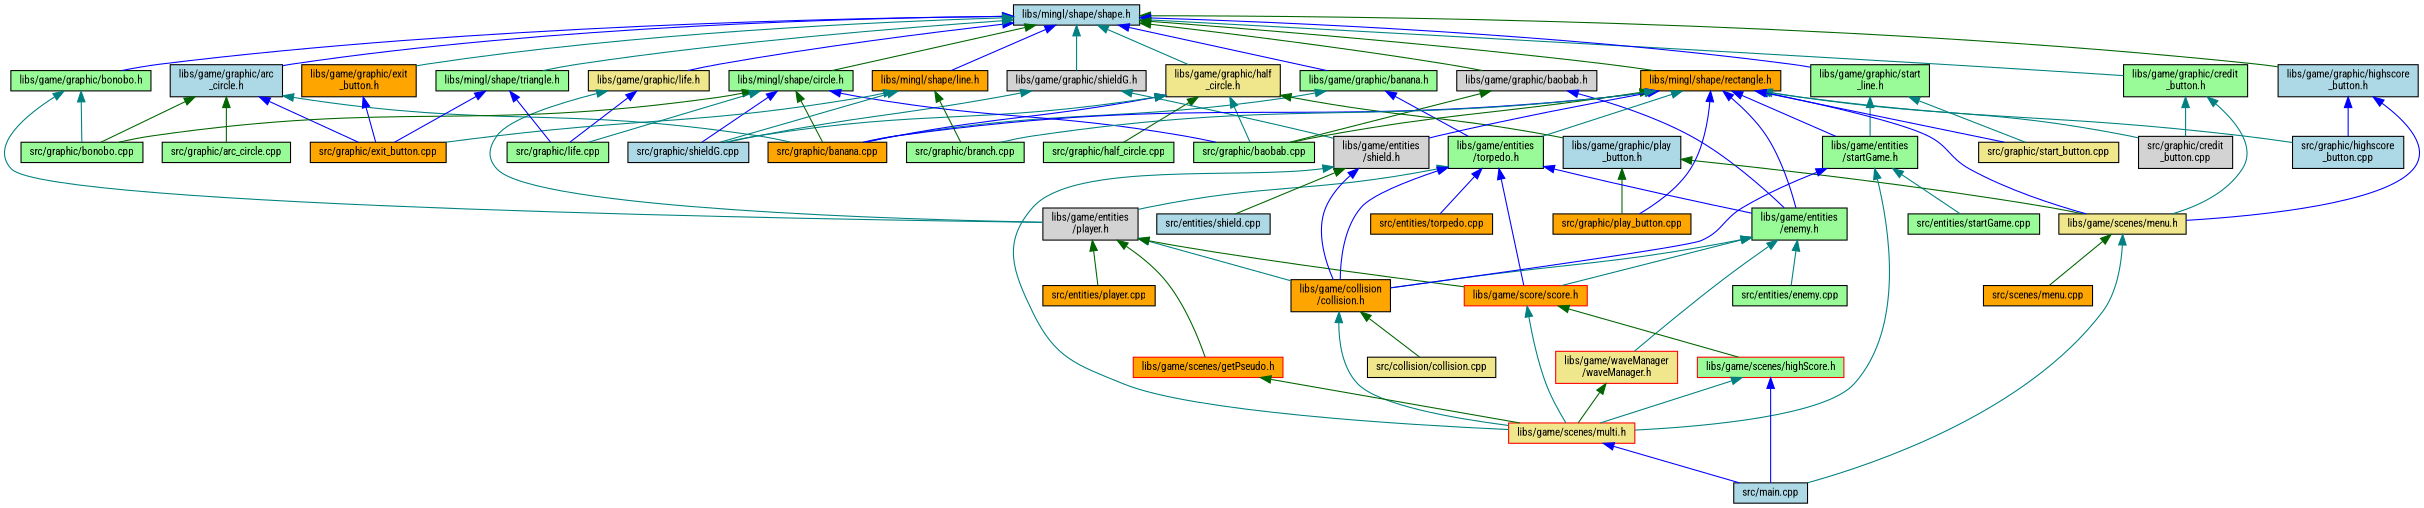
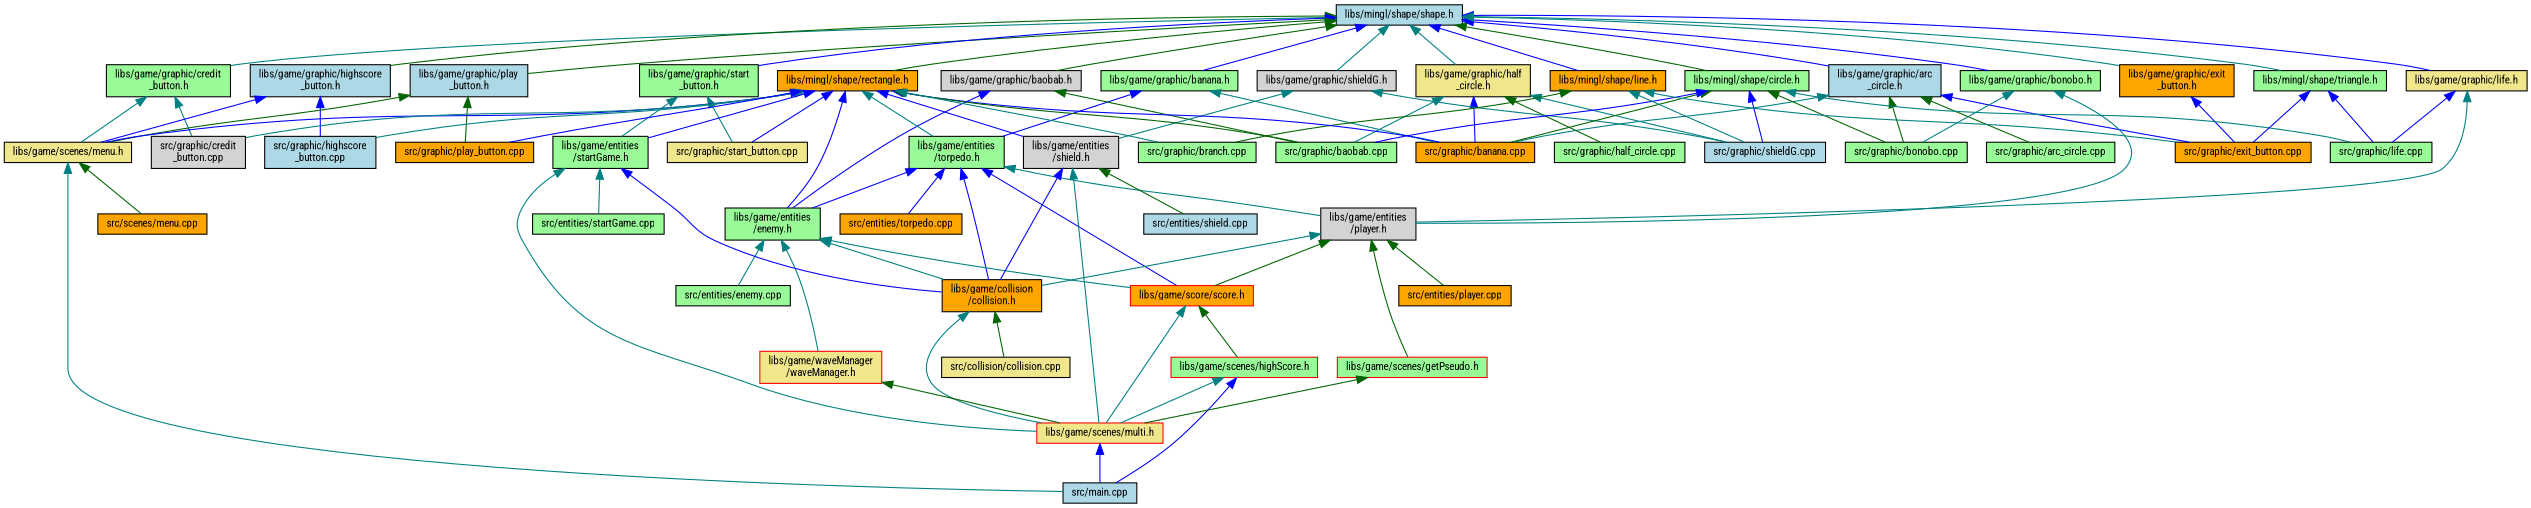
node "libs/game/graphic/start _line.h": label "libs/game/graphic/start _line.h" -> "libs/game/graphic/start _button.h"
edge "libs/game/graphic/play _button.h" -> "libs/game/graphic/half _circle.h": now "libs/game/graphic/play _button.h" -> "libs/mingl/shape/shape.h"
node "libs/game/scenes/getPseudo.h": fillcolor orange -> palegreen
